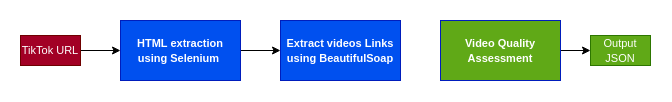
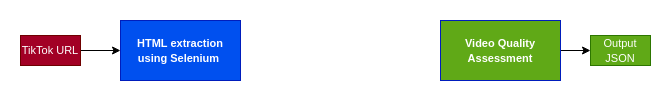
edge "HTML extraction using Selenium" -> "Extract videos Links using BeautifulSoap": removed
node "Extract videos Links using BeautifulSoap": removed
